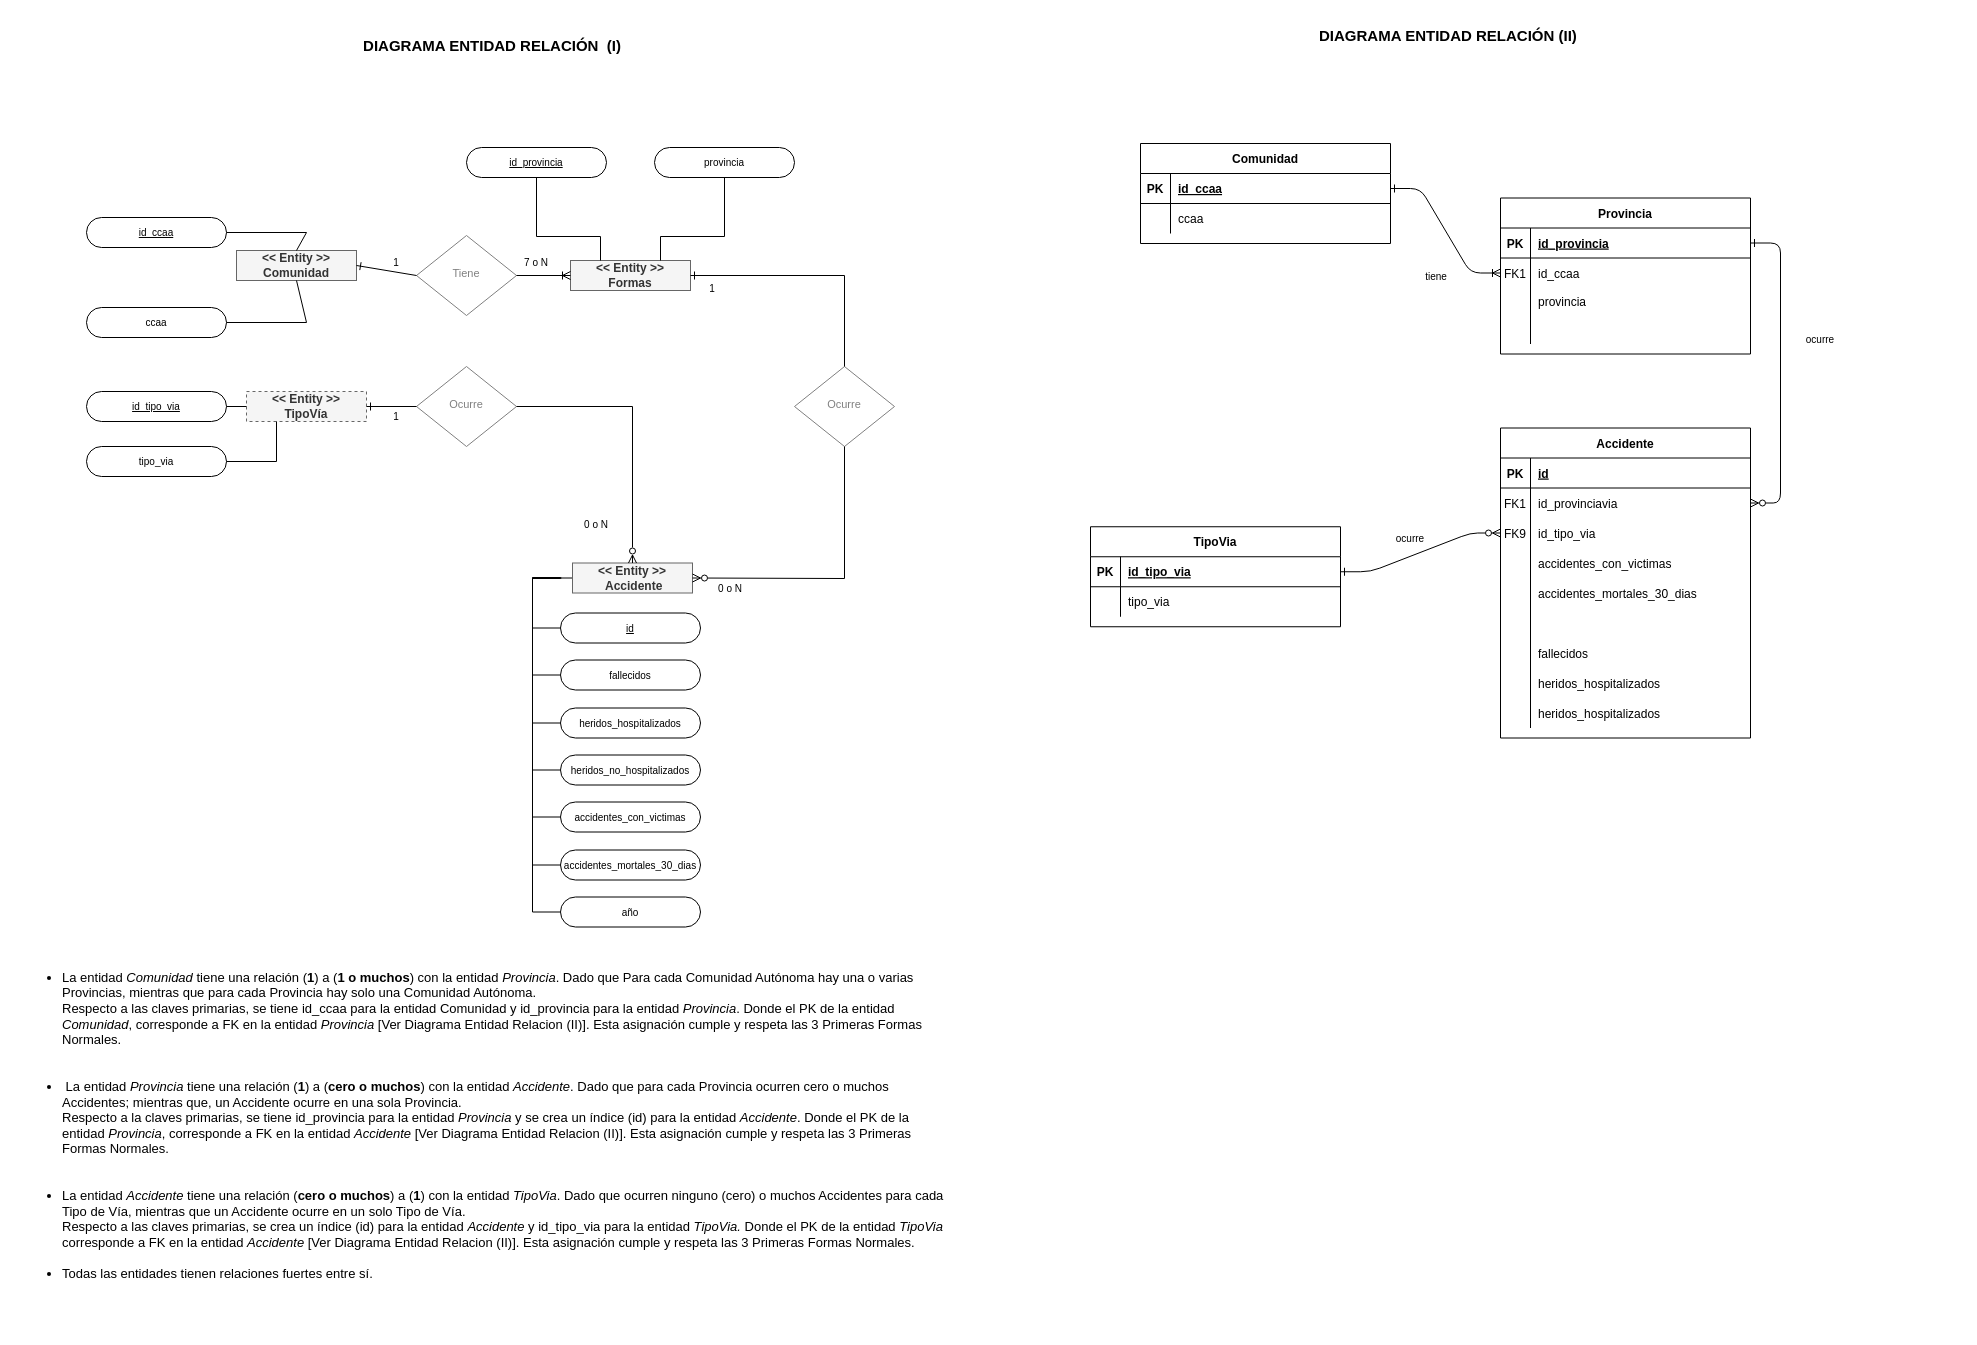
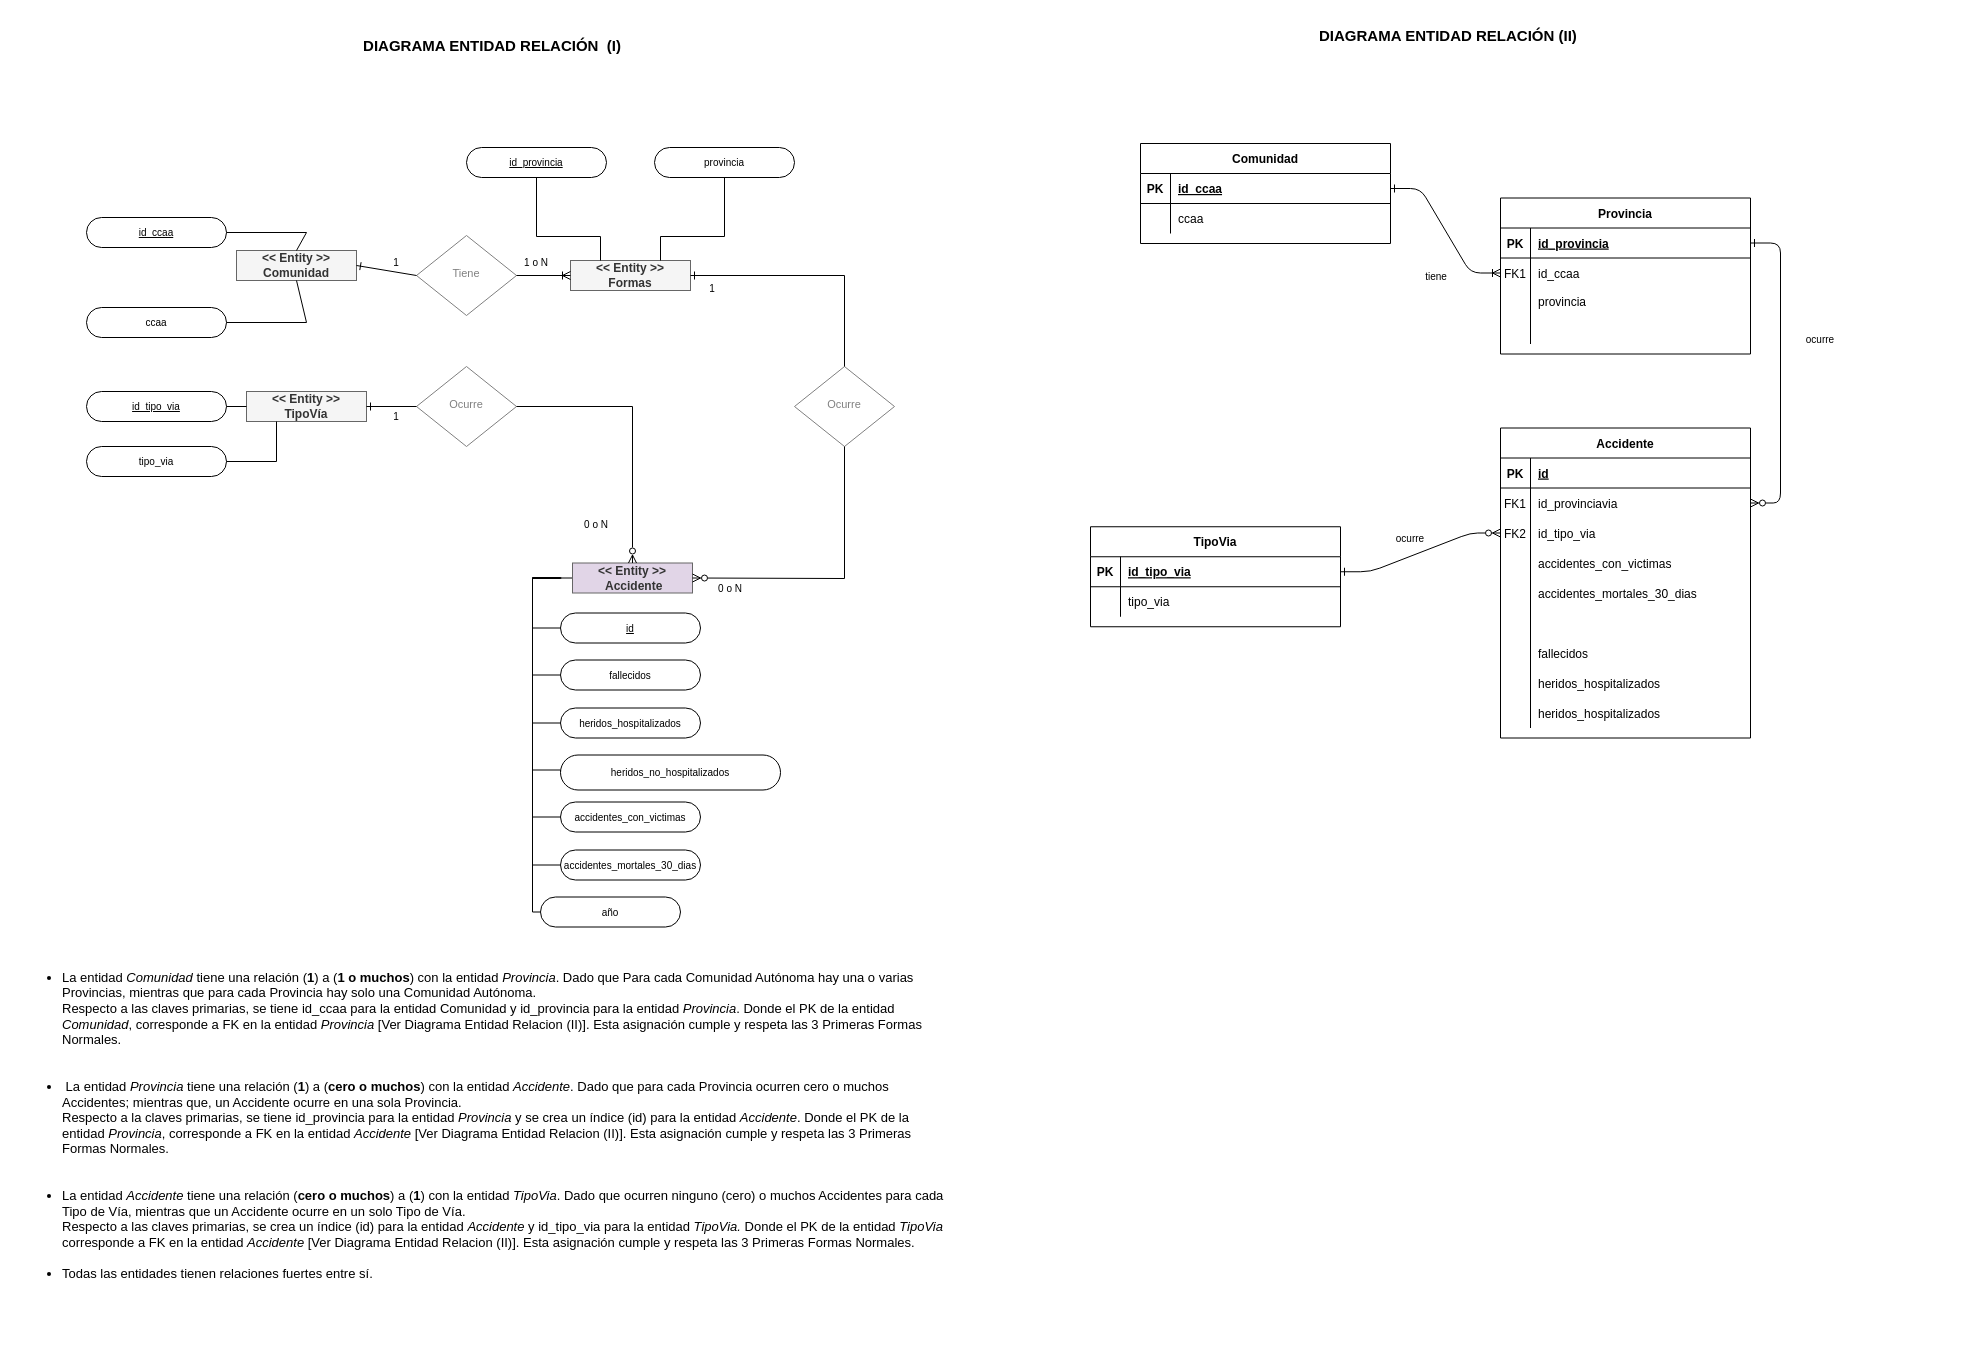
node "7 o N": label "7 o N" -> "1 o N"
node "<< Entity >>TipoVía": style dashed -> solid
node "FK9": label "FK9" -> "FK2"
node "<< Entity >> Accidente": fillcolor #f5f5f5 -> #e1d5e7
node "heridos_no_hospitalizados": size 140x30 -> 220x35
node "año": moved (631, 912) -> (611, 912)
